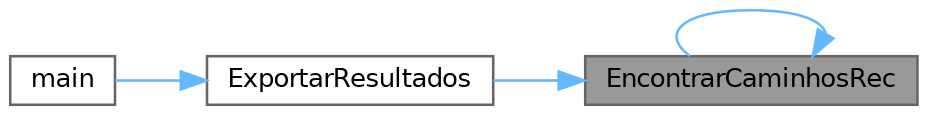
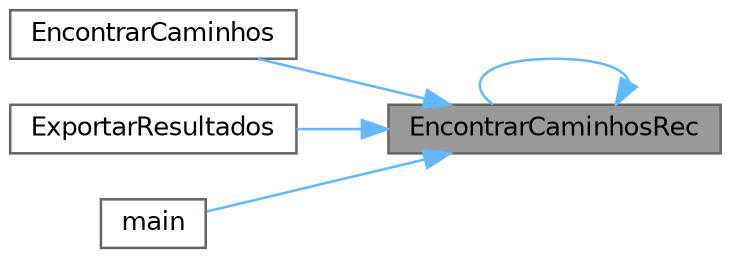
node "EncontrarCaminhos": added
edge "main" -> "ExportarResultados": now "main" -> "EncontrarCaminhosRec"
